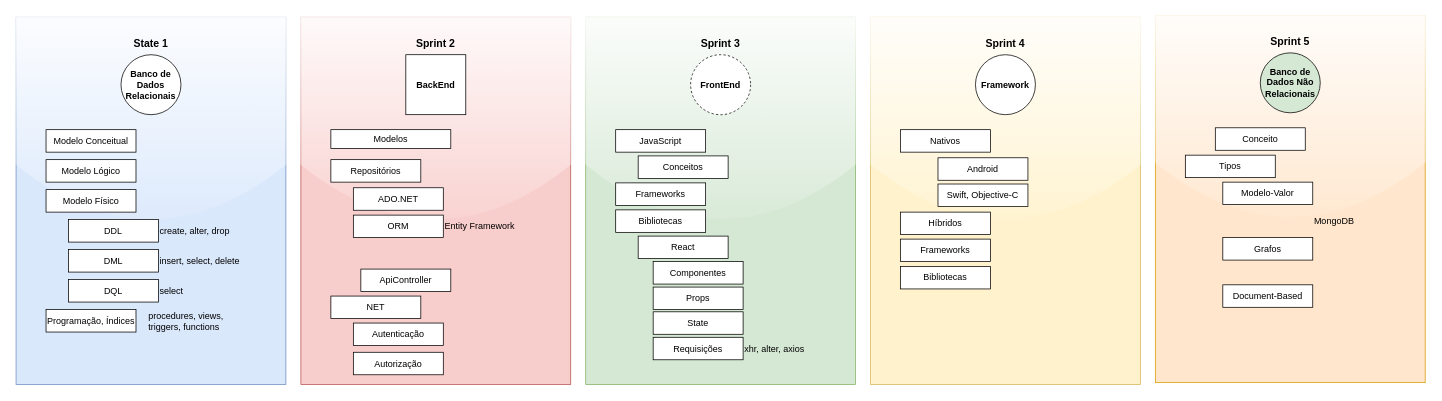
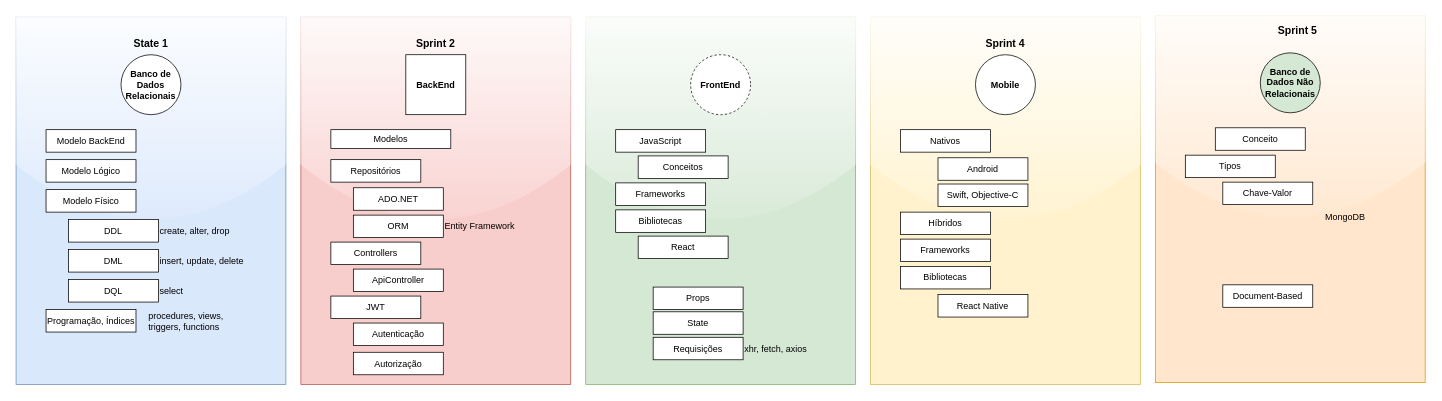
node "Sprint 5": moved (1290, 42) -> (1298, 30)
node "Sprint 3": removed
node "Framework": label "Framework" -> "Mobile"
node "Modelo Conceitual": label "Modelo Conceitual" -> "Modelo BackEnd"
node "Modelo-Valor": label "Modelo-Valor" -> "Chave-Valor"
node "MongoDB": moved (1354, 221) -> (1365, 218)
node "Grafos": removed
node "Controllers": added
node "insert, select, delete": label "insert, select, delete" -> "insert, update, delete"
node "Componentes": removed
node "ApiController": moved (405, 281) -> (398, 281)
node "React Native": added
node "NET": label "NET" -> "JWT"
node "xhr, alter, axios": label "xhr, alter, axios" -> "xhr, fetch, axios"
